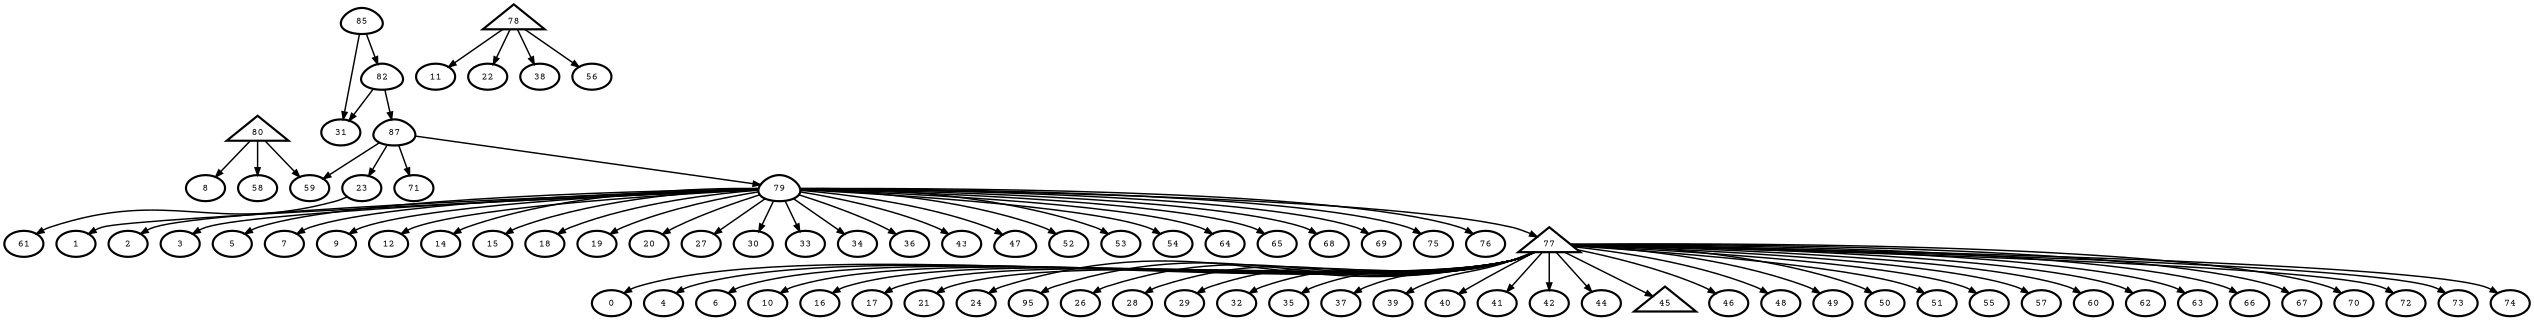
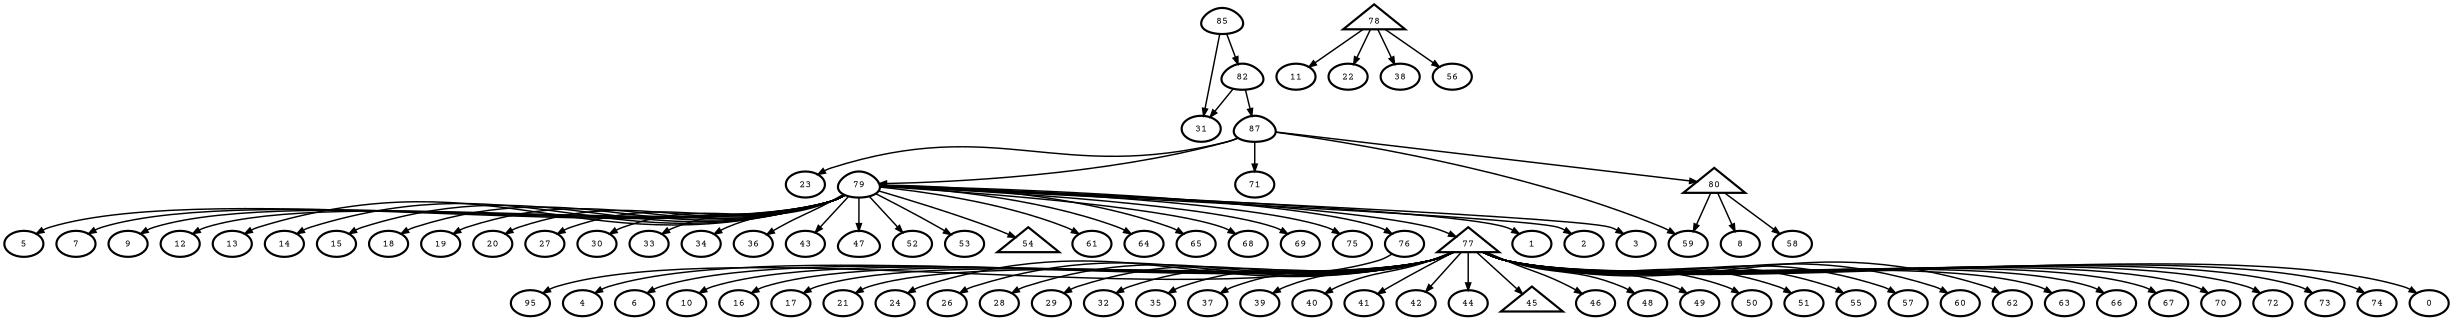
edge "87" -> "80": added
edge "23" -> "61": now "79" -> "61"
node "13": added
node "54": shape ellipse -> triangle
edge "77" -> "95": now "76" -> "95"
